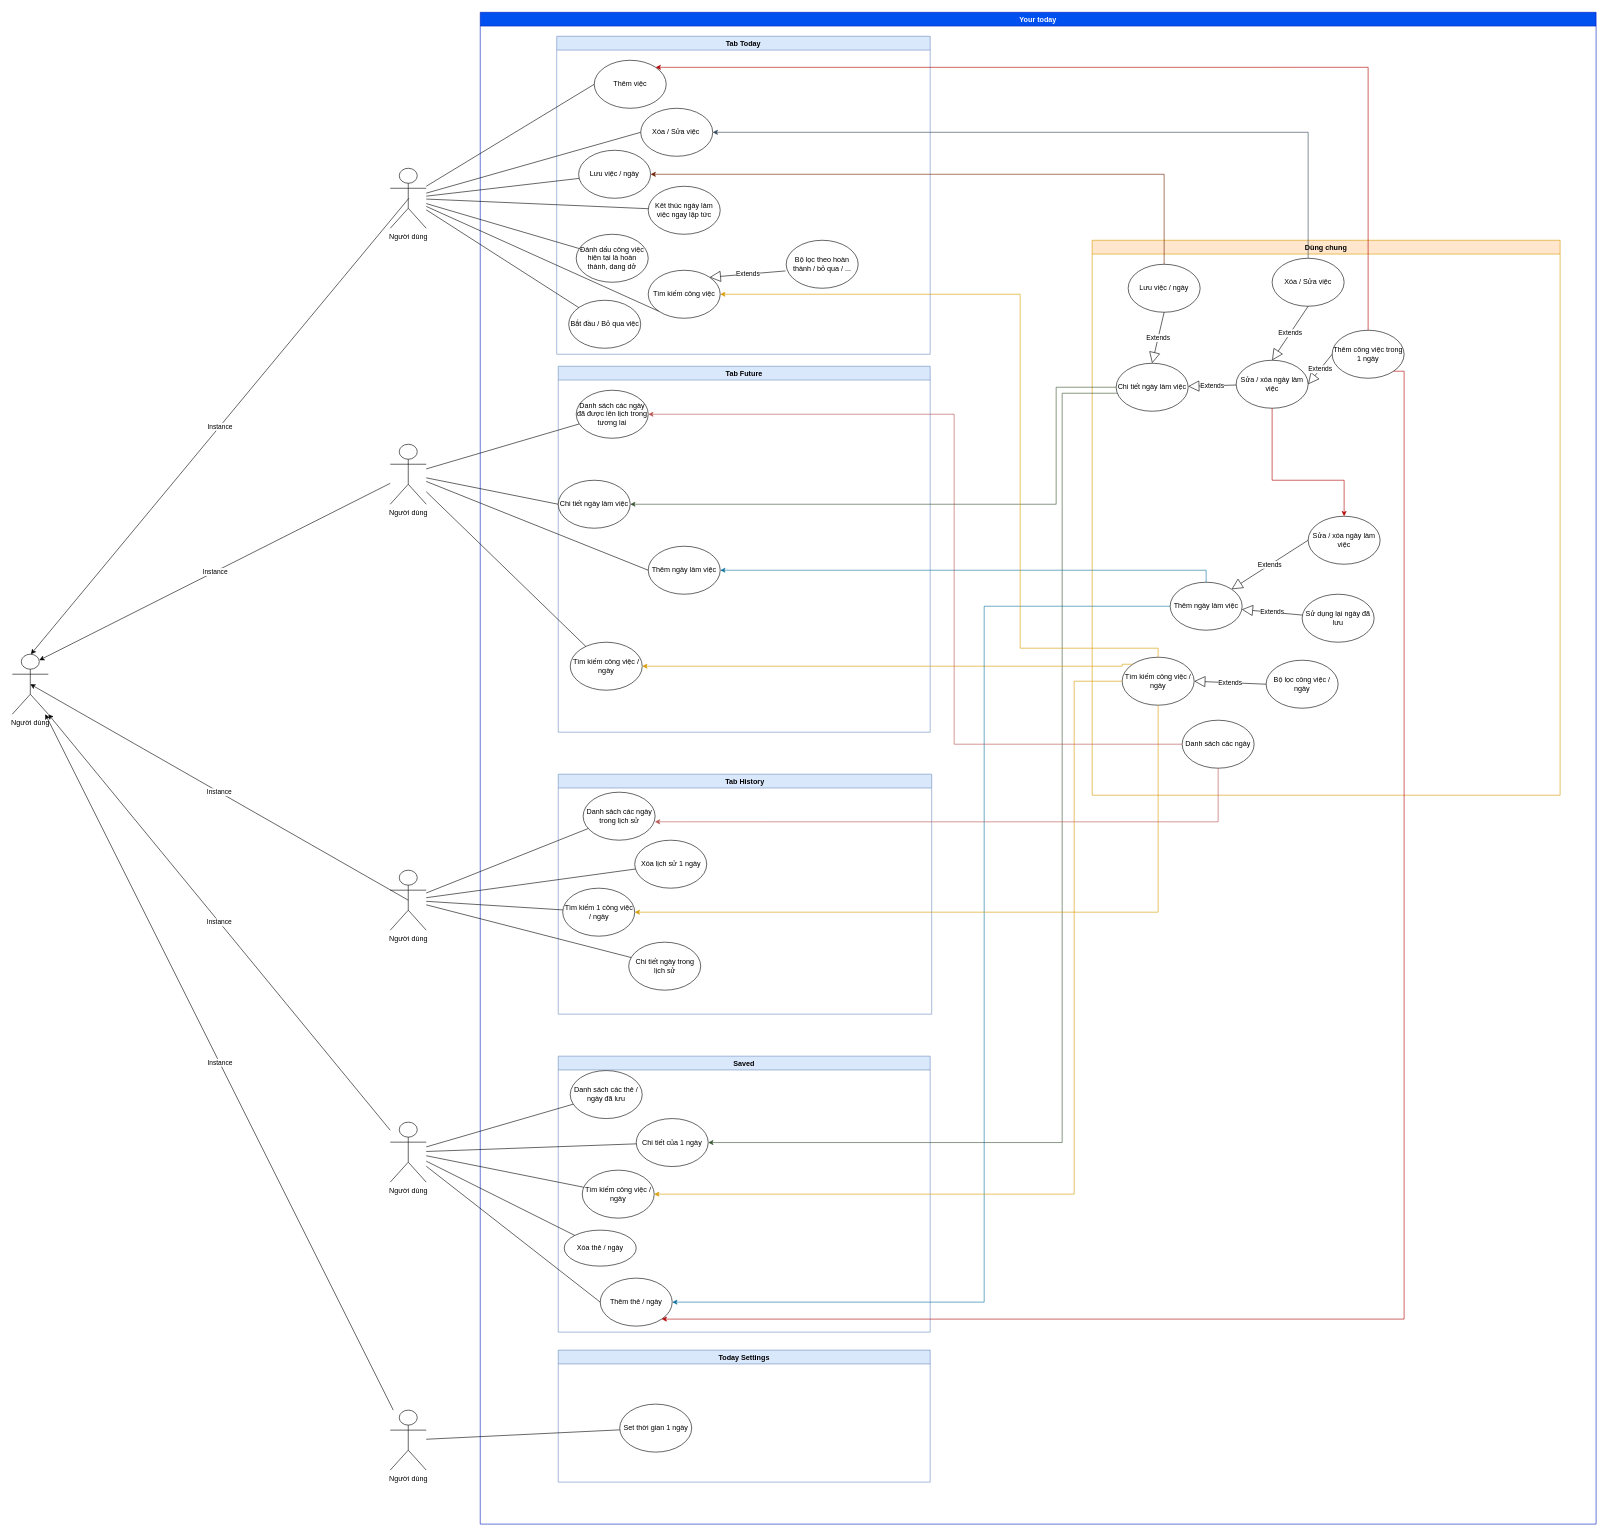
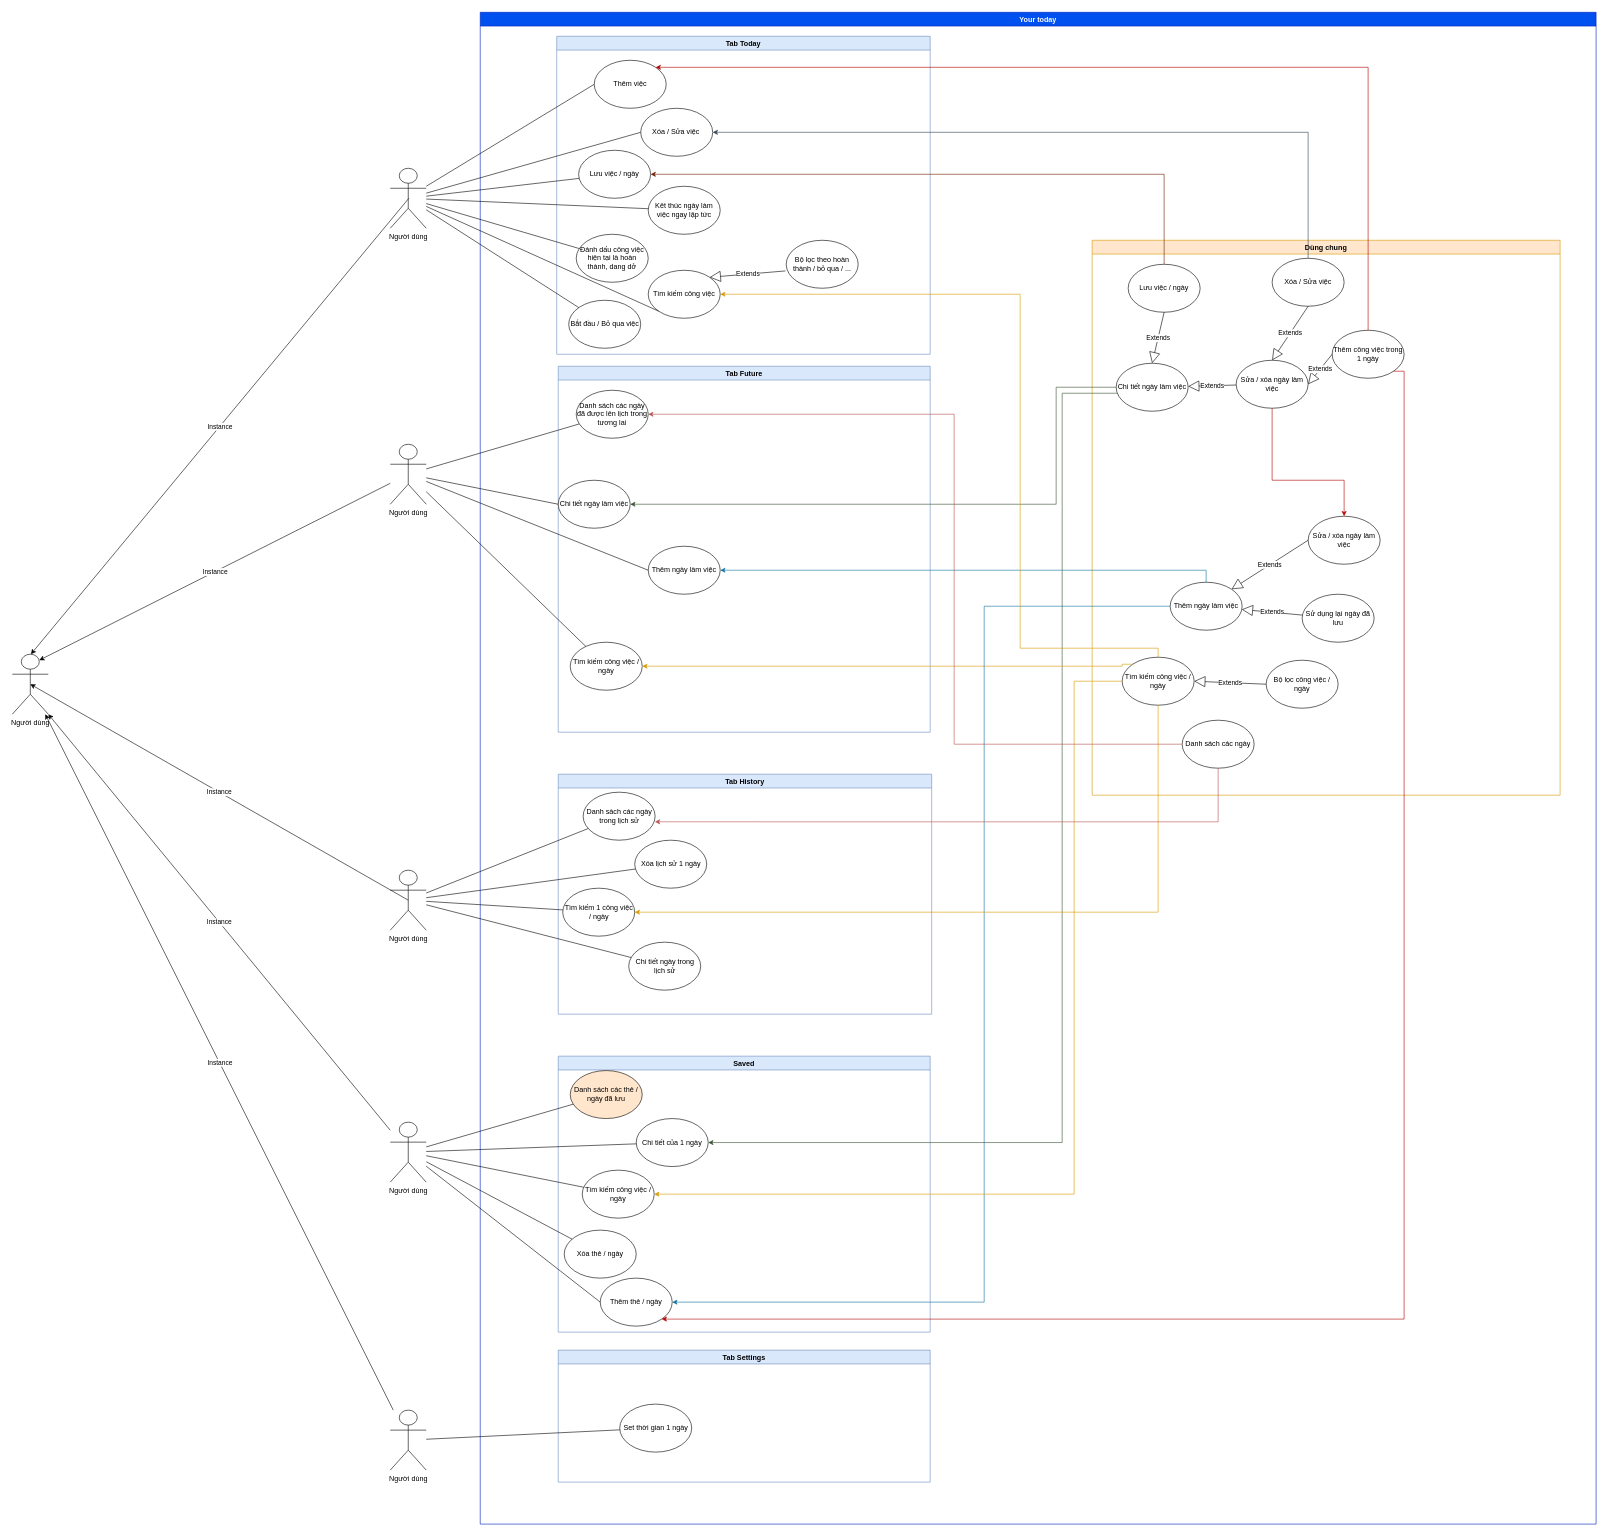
node "Danh sách các thẻ / ngày đã lưu": fillcolor #ffffff -> #ffe6cc
node "Xóa thẻ / ngày": size 72x36 -> 72x48
node "Today Settings": label "Today Settings" -> "Tab Settings"
